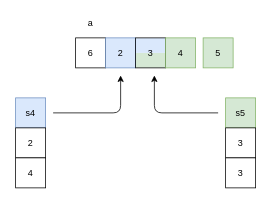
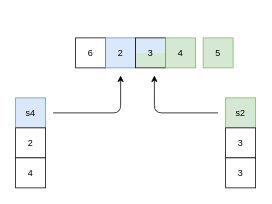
node "a": removed
node "s5": label "s5" -> "s2"
